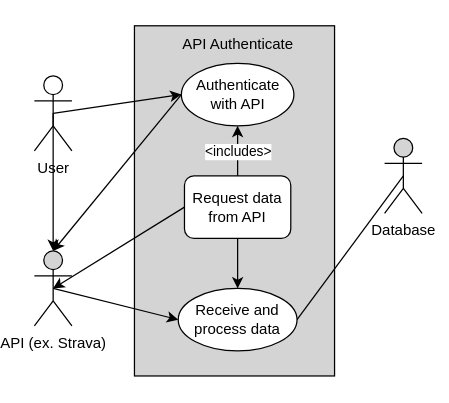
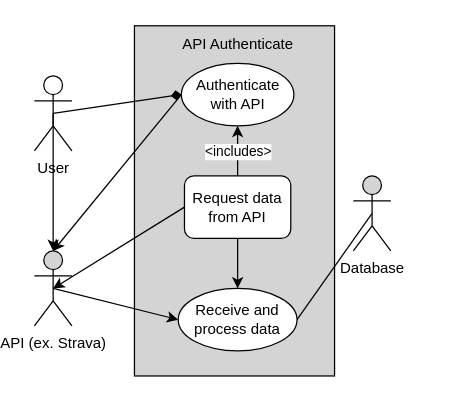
edge "User" -> "Authenticate with API": arrowhead classic -> diamond
node "Database": moved (403, 176) -> (372, 213)
